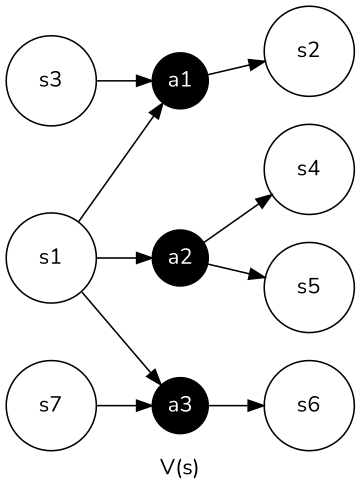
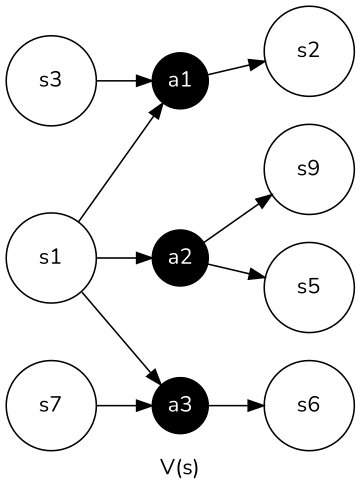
node "s4": label "s4" -> "s9"
